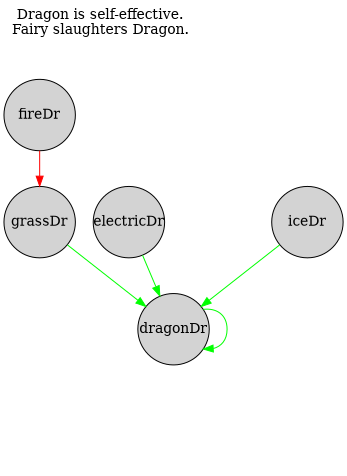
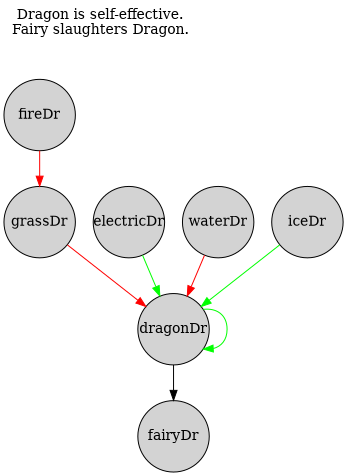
node "waterDr": added
edge "grassDr" -> "dragonDr": color green -> red
node "fairyDr": added
